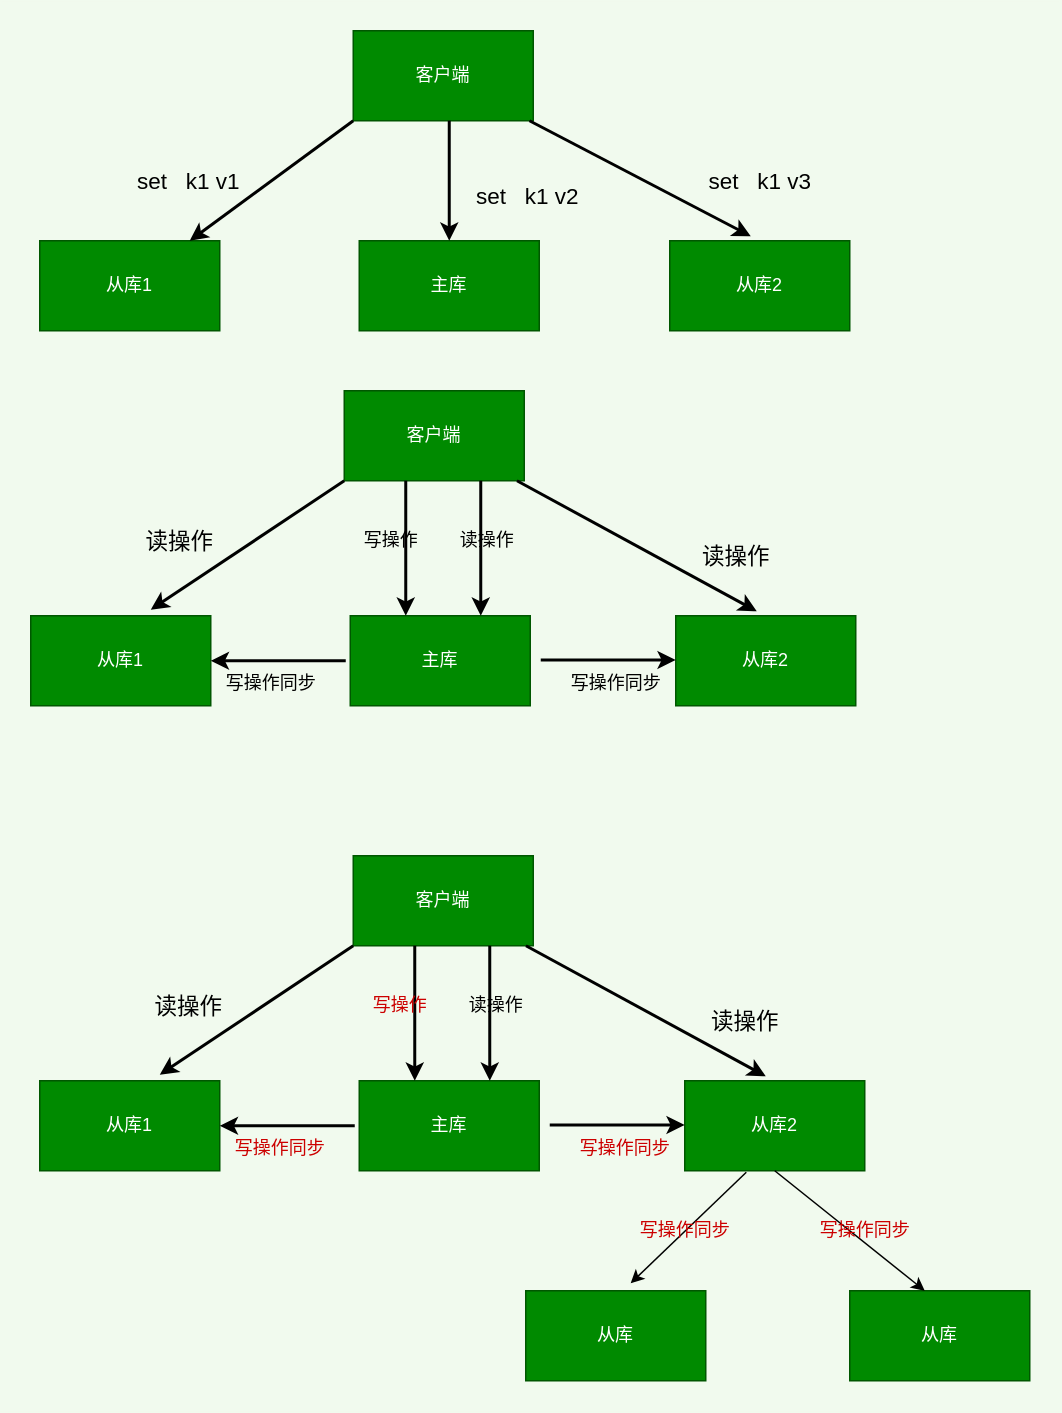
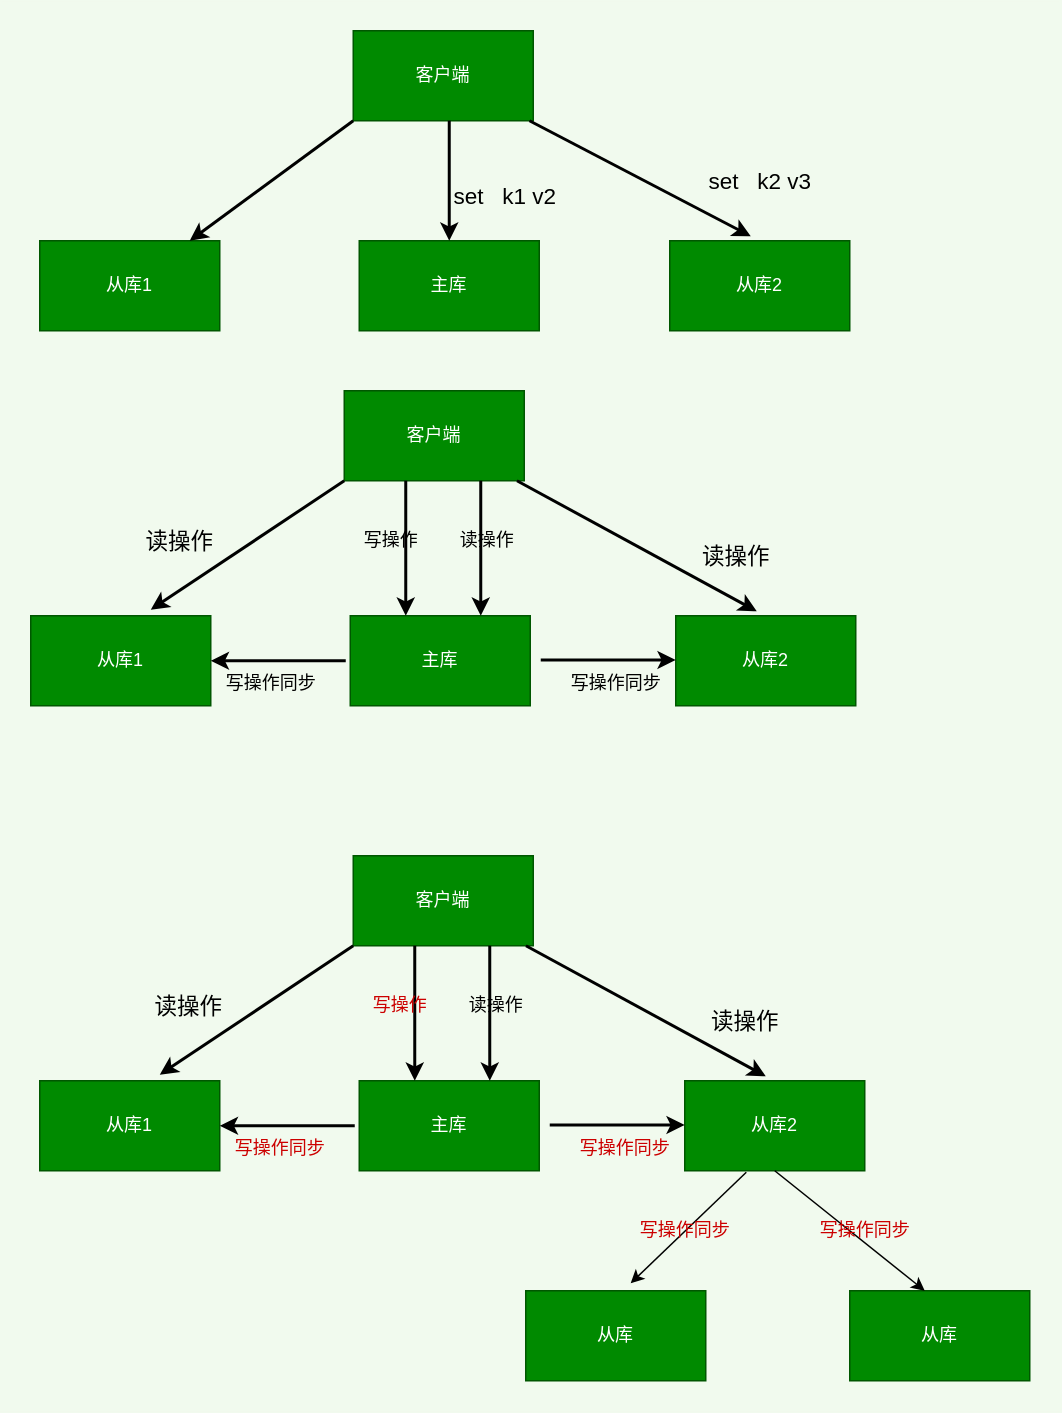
node "set k1 v1": removed
node "set k1 v3": label "set k1 v3" -> "set k2 v3"
node "set k1 v2": moved (527, 196) -> (505, 196)
